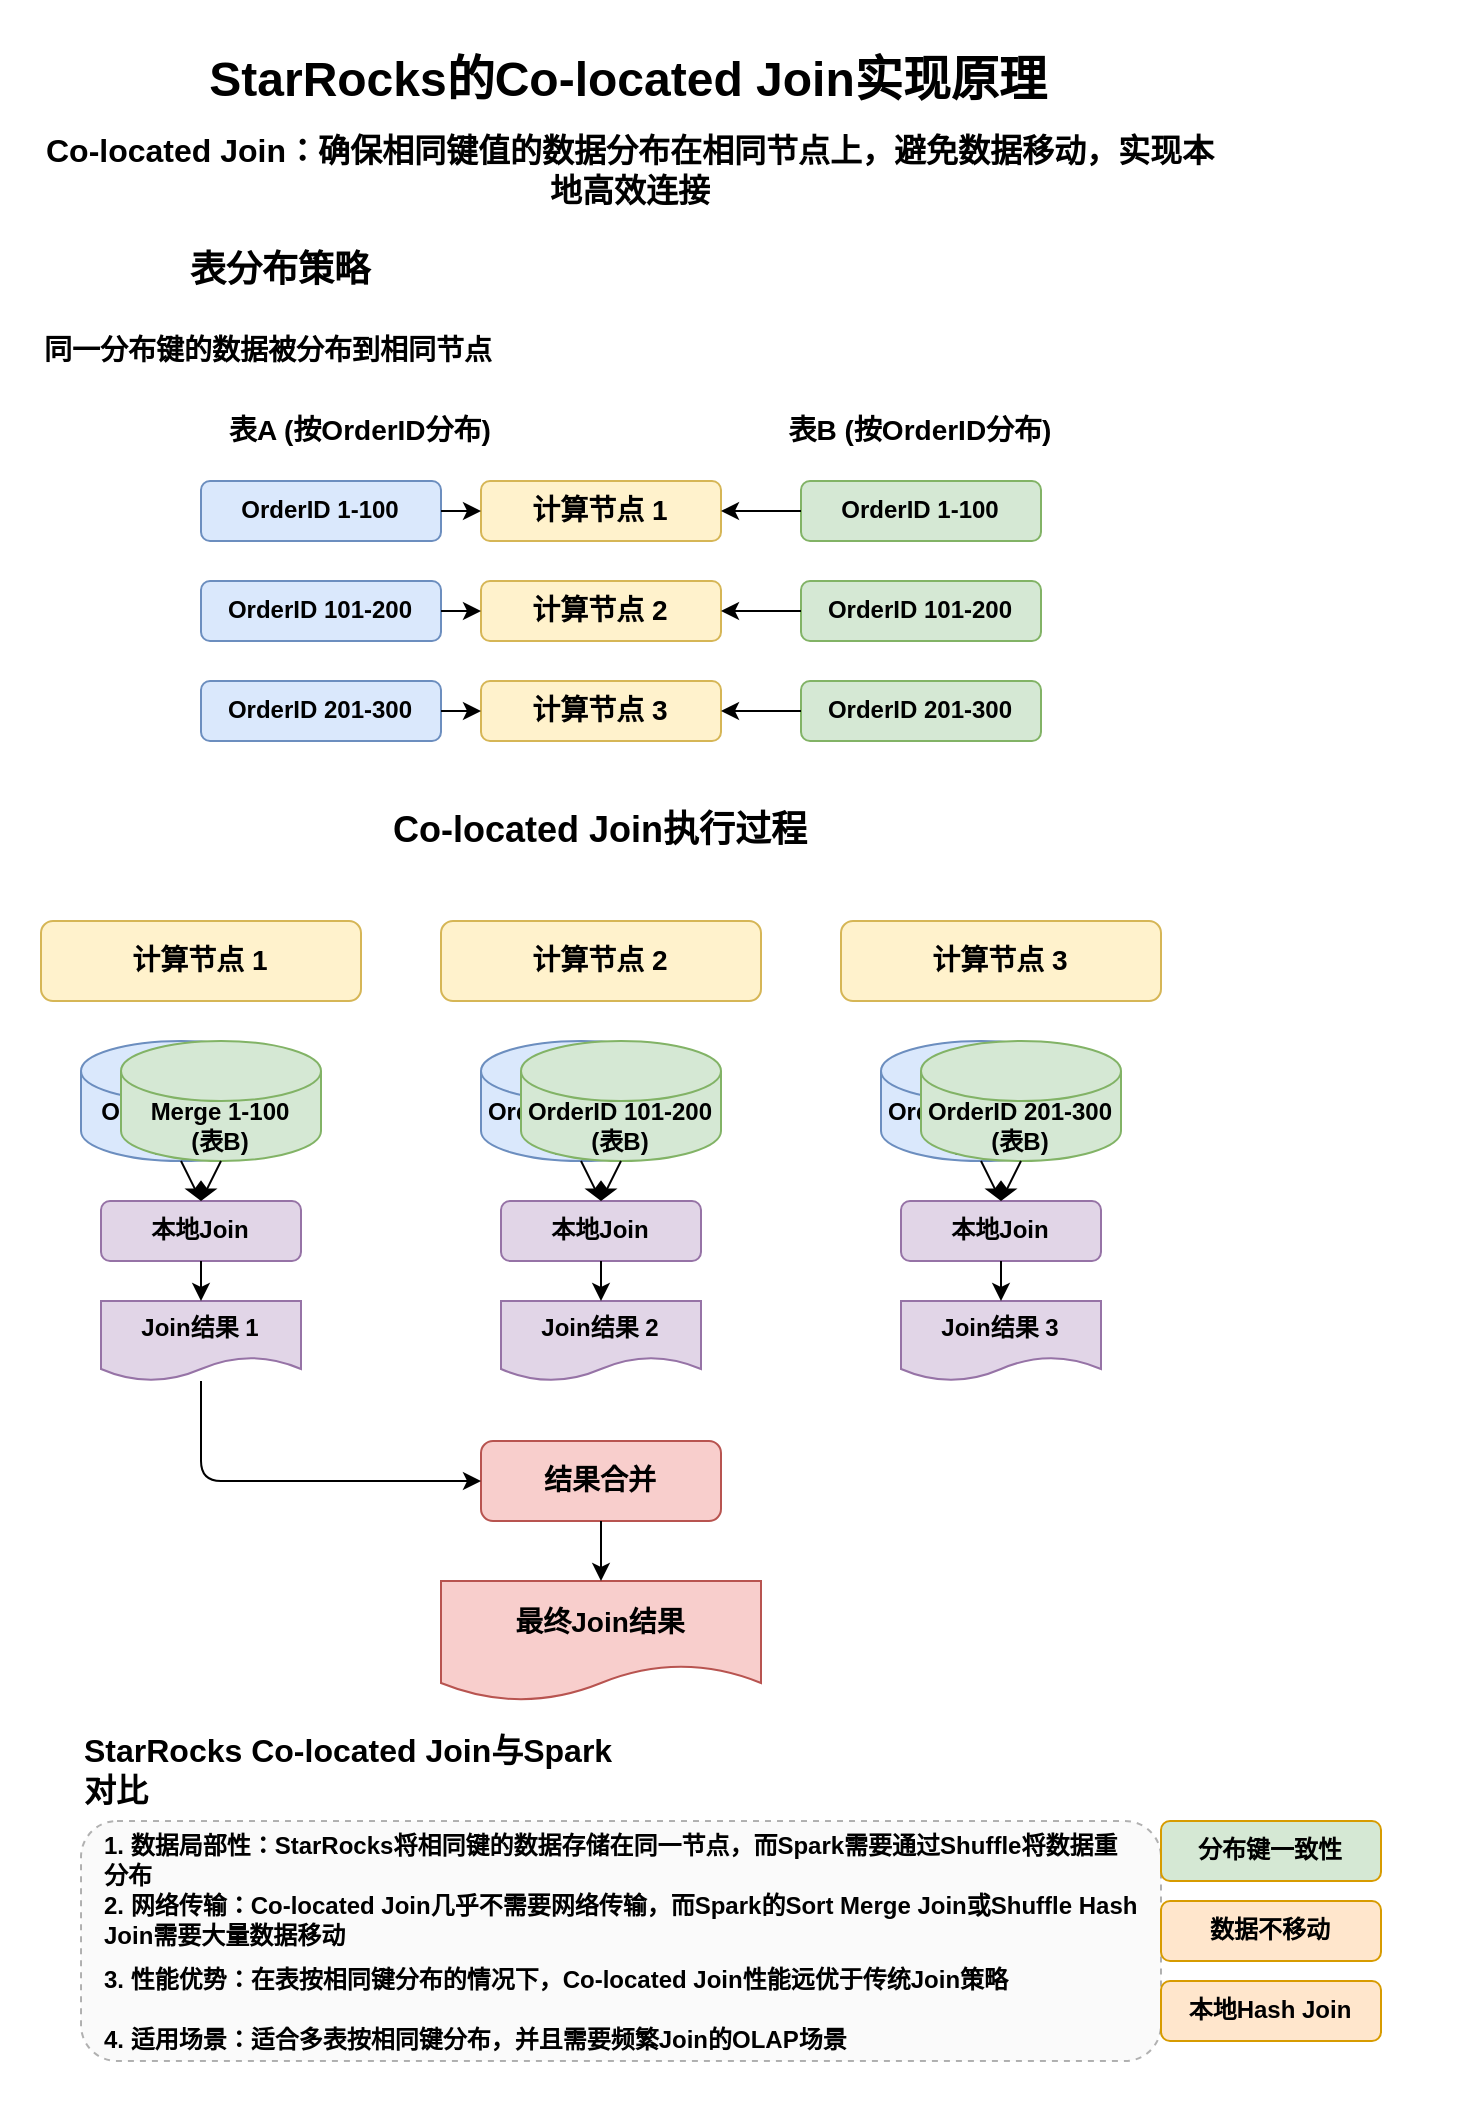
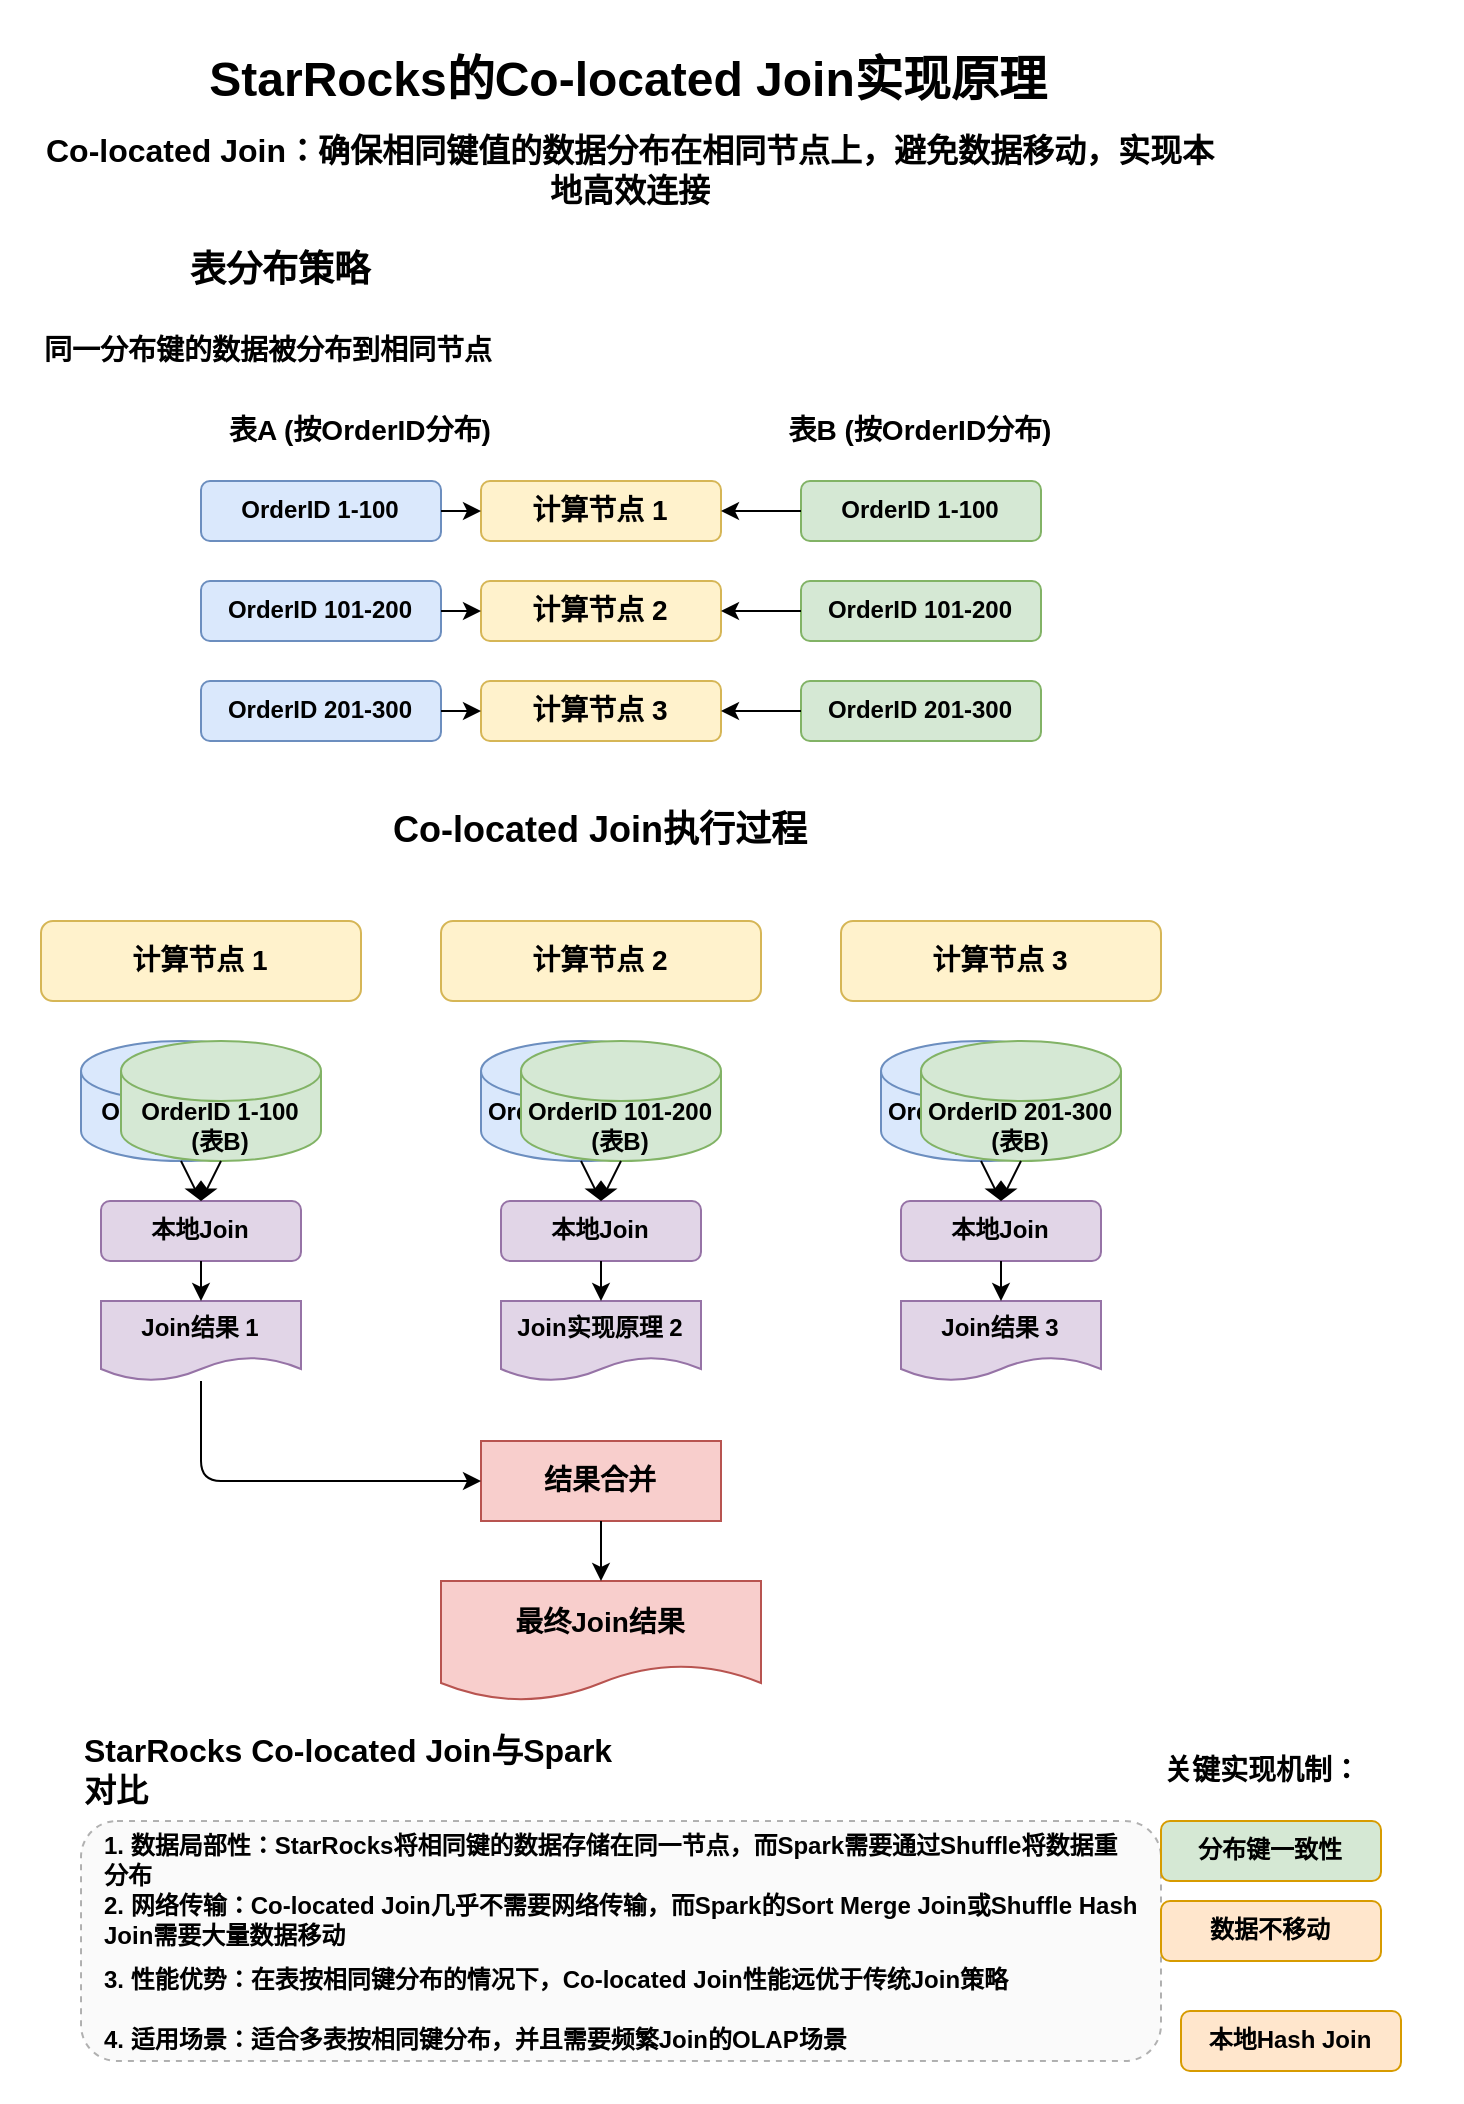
node "Merge 1-100 (表B)": label "Merge 1-100 (表B)" -> "OrderID 1-100 (表B)"
node "Join结果 2": label "Join结果 2" -> "Join实现原理 2"
node "结果合并": shape rounded rectangle -> rectangle
node "关键实现机制：": added
node "本地Hash Join": moved (1271, 2011) -> (1291, 2041)
